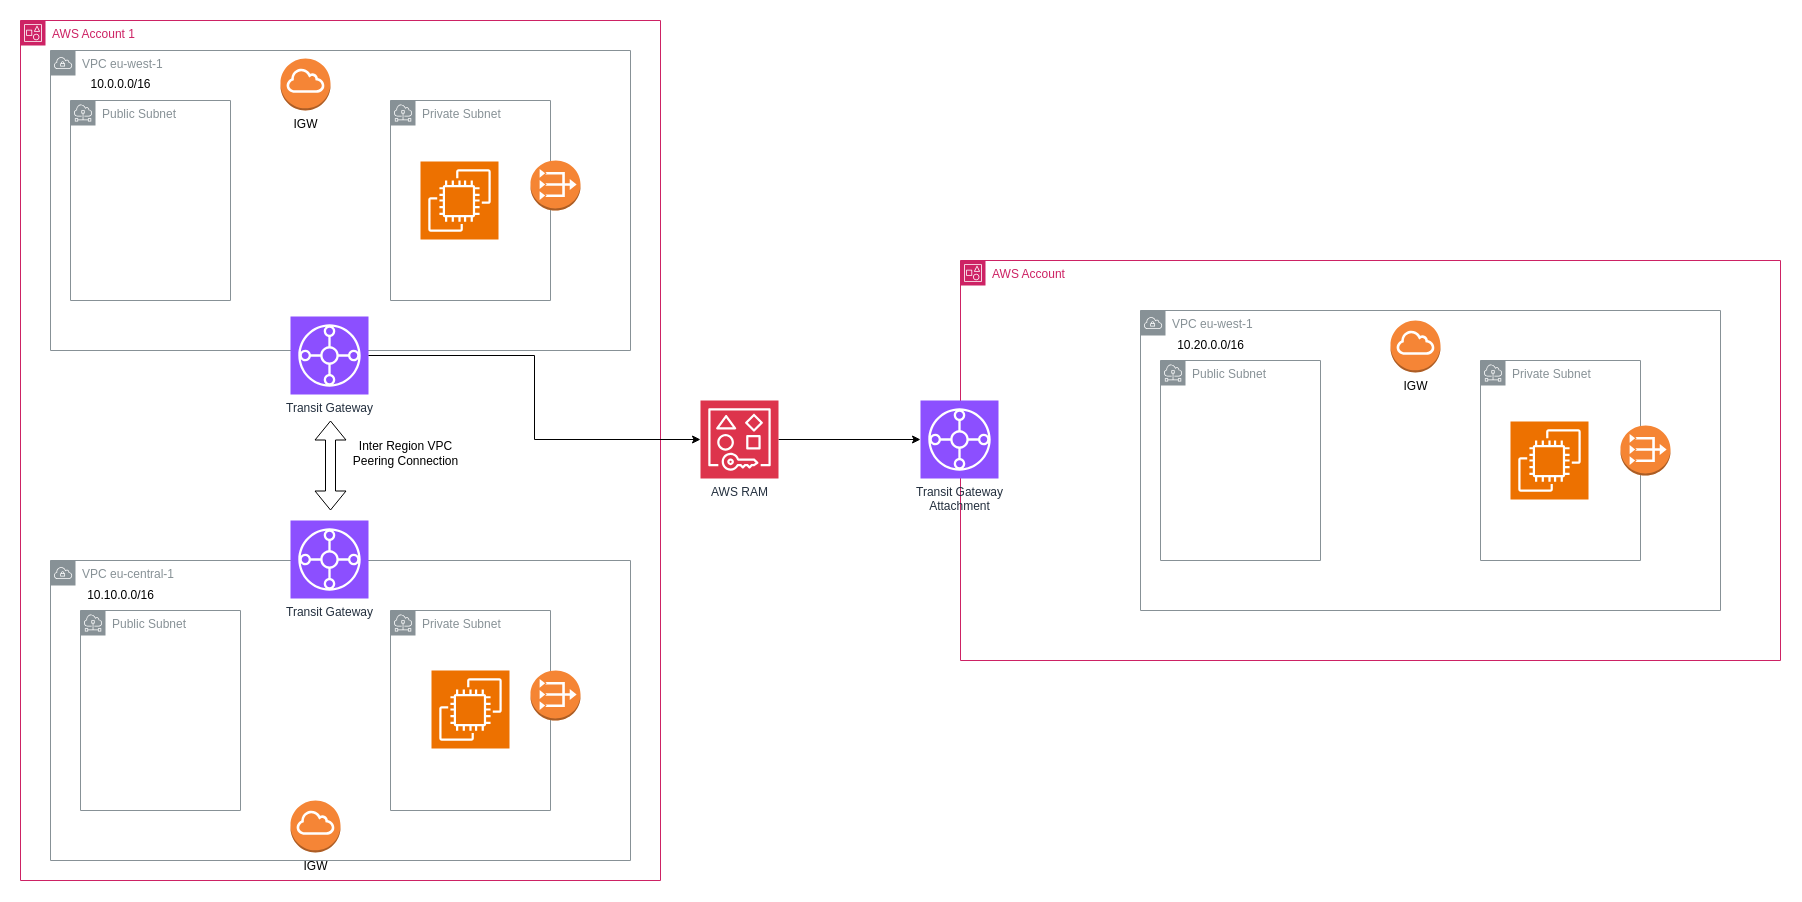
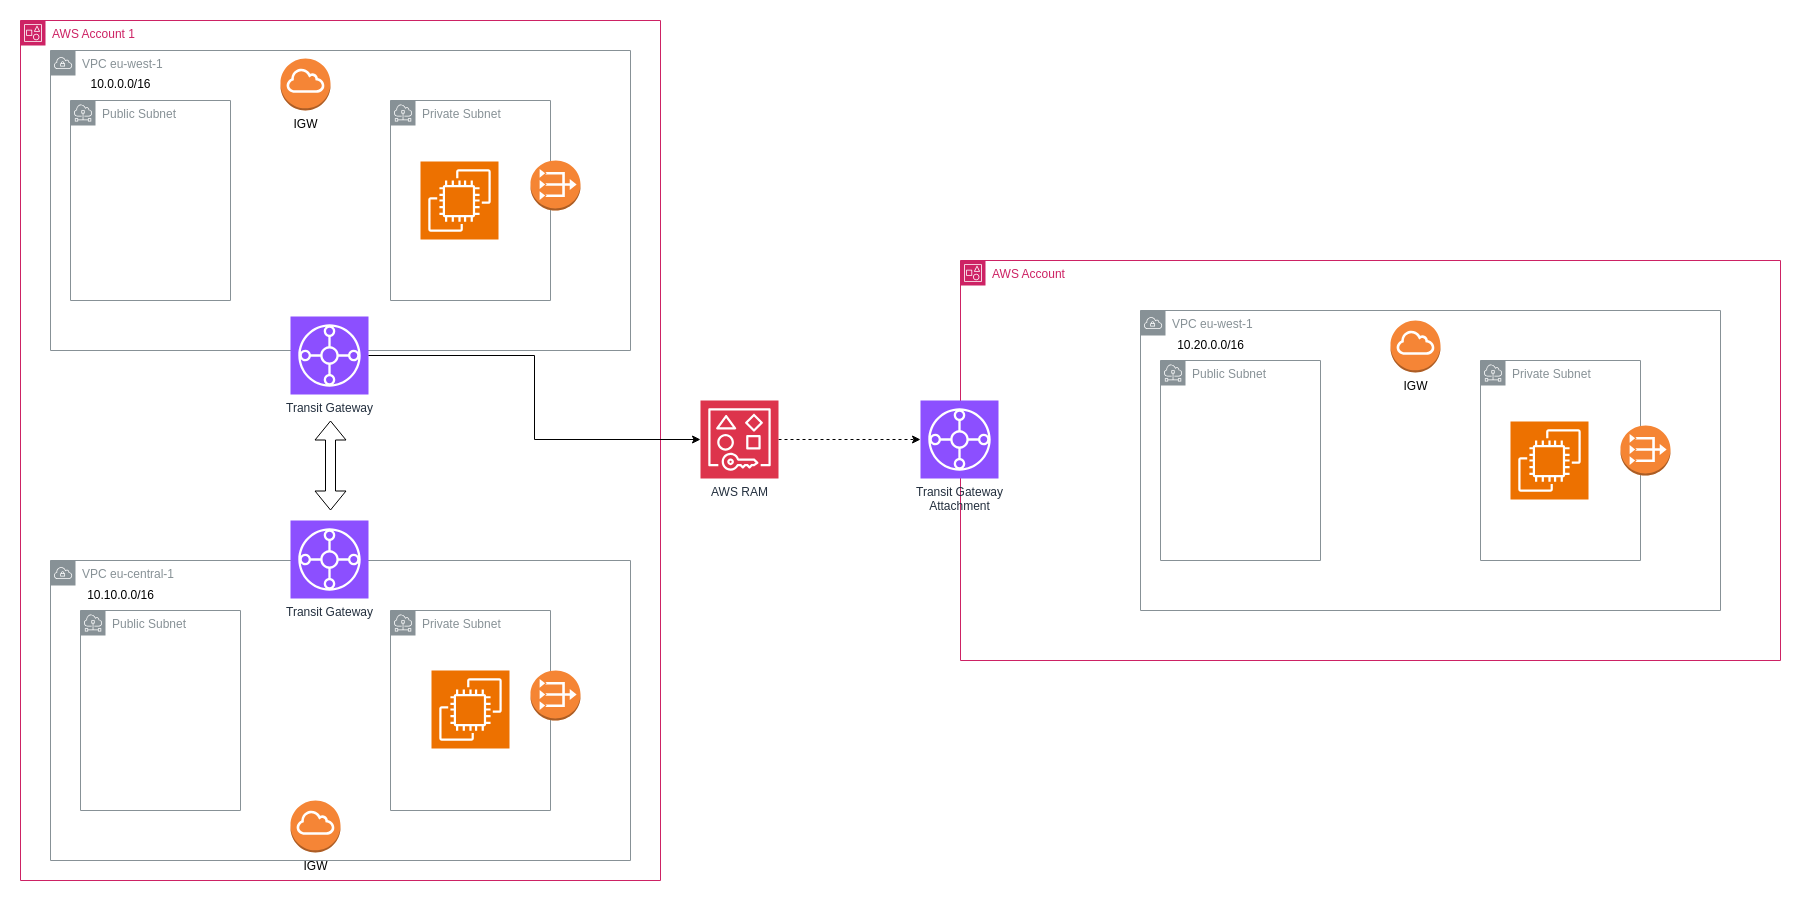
edge "AWS RAM" -> "Transit Gateway Attachment": style solid -> dashed
node "Inter Region VPC Peering Connection": removed
